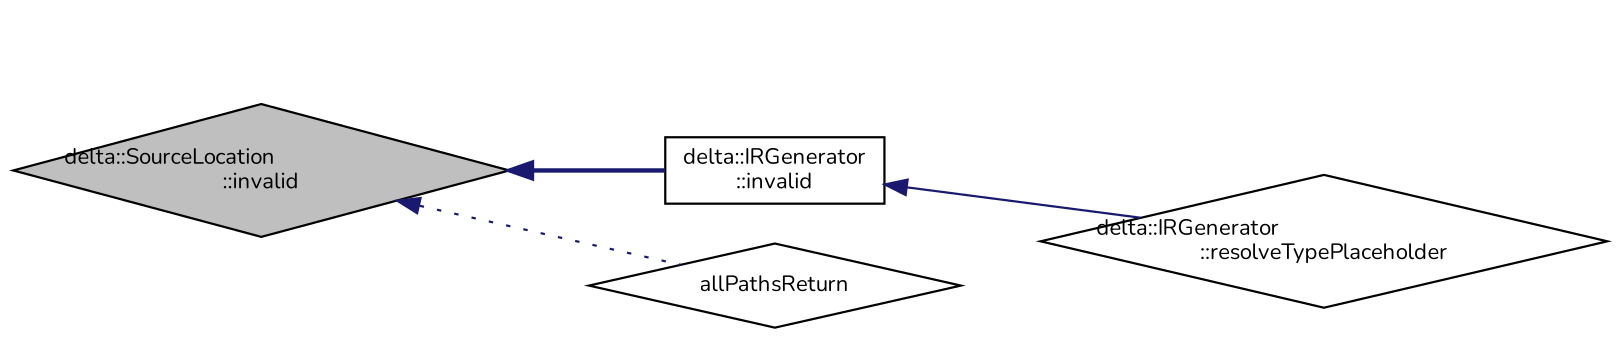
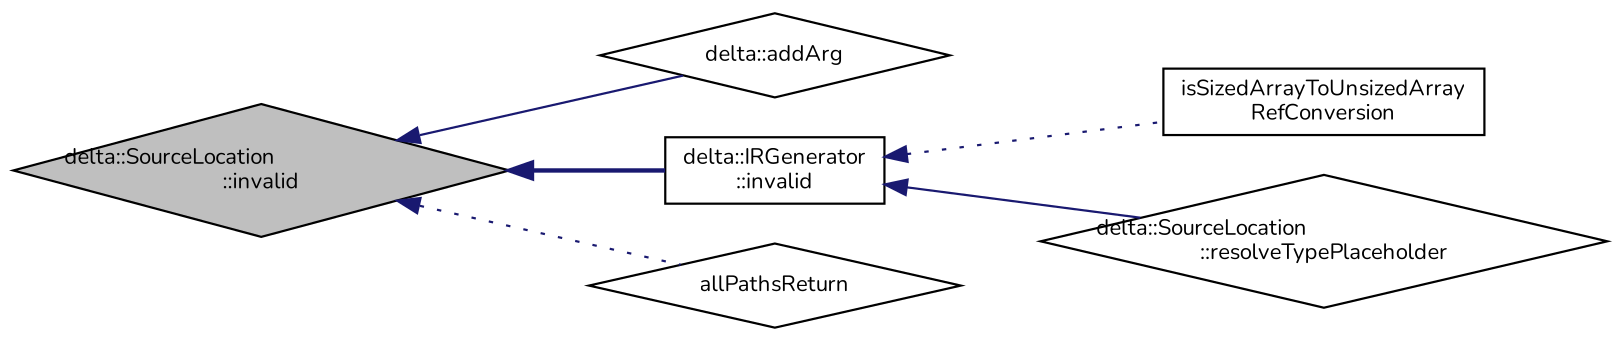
node "delta::addArg": added
node "isSizedArrayToUnsizedArray RefConversion": added
node "delta::IRGenerator ::resolveTypePlaceholder": label "delta::IRGenerator ::resolveTypePlaceholder" -> "delta::SourceLocation ::resolveTypePlaceholder"
